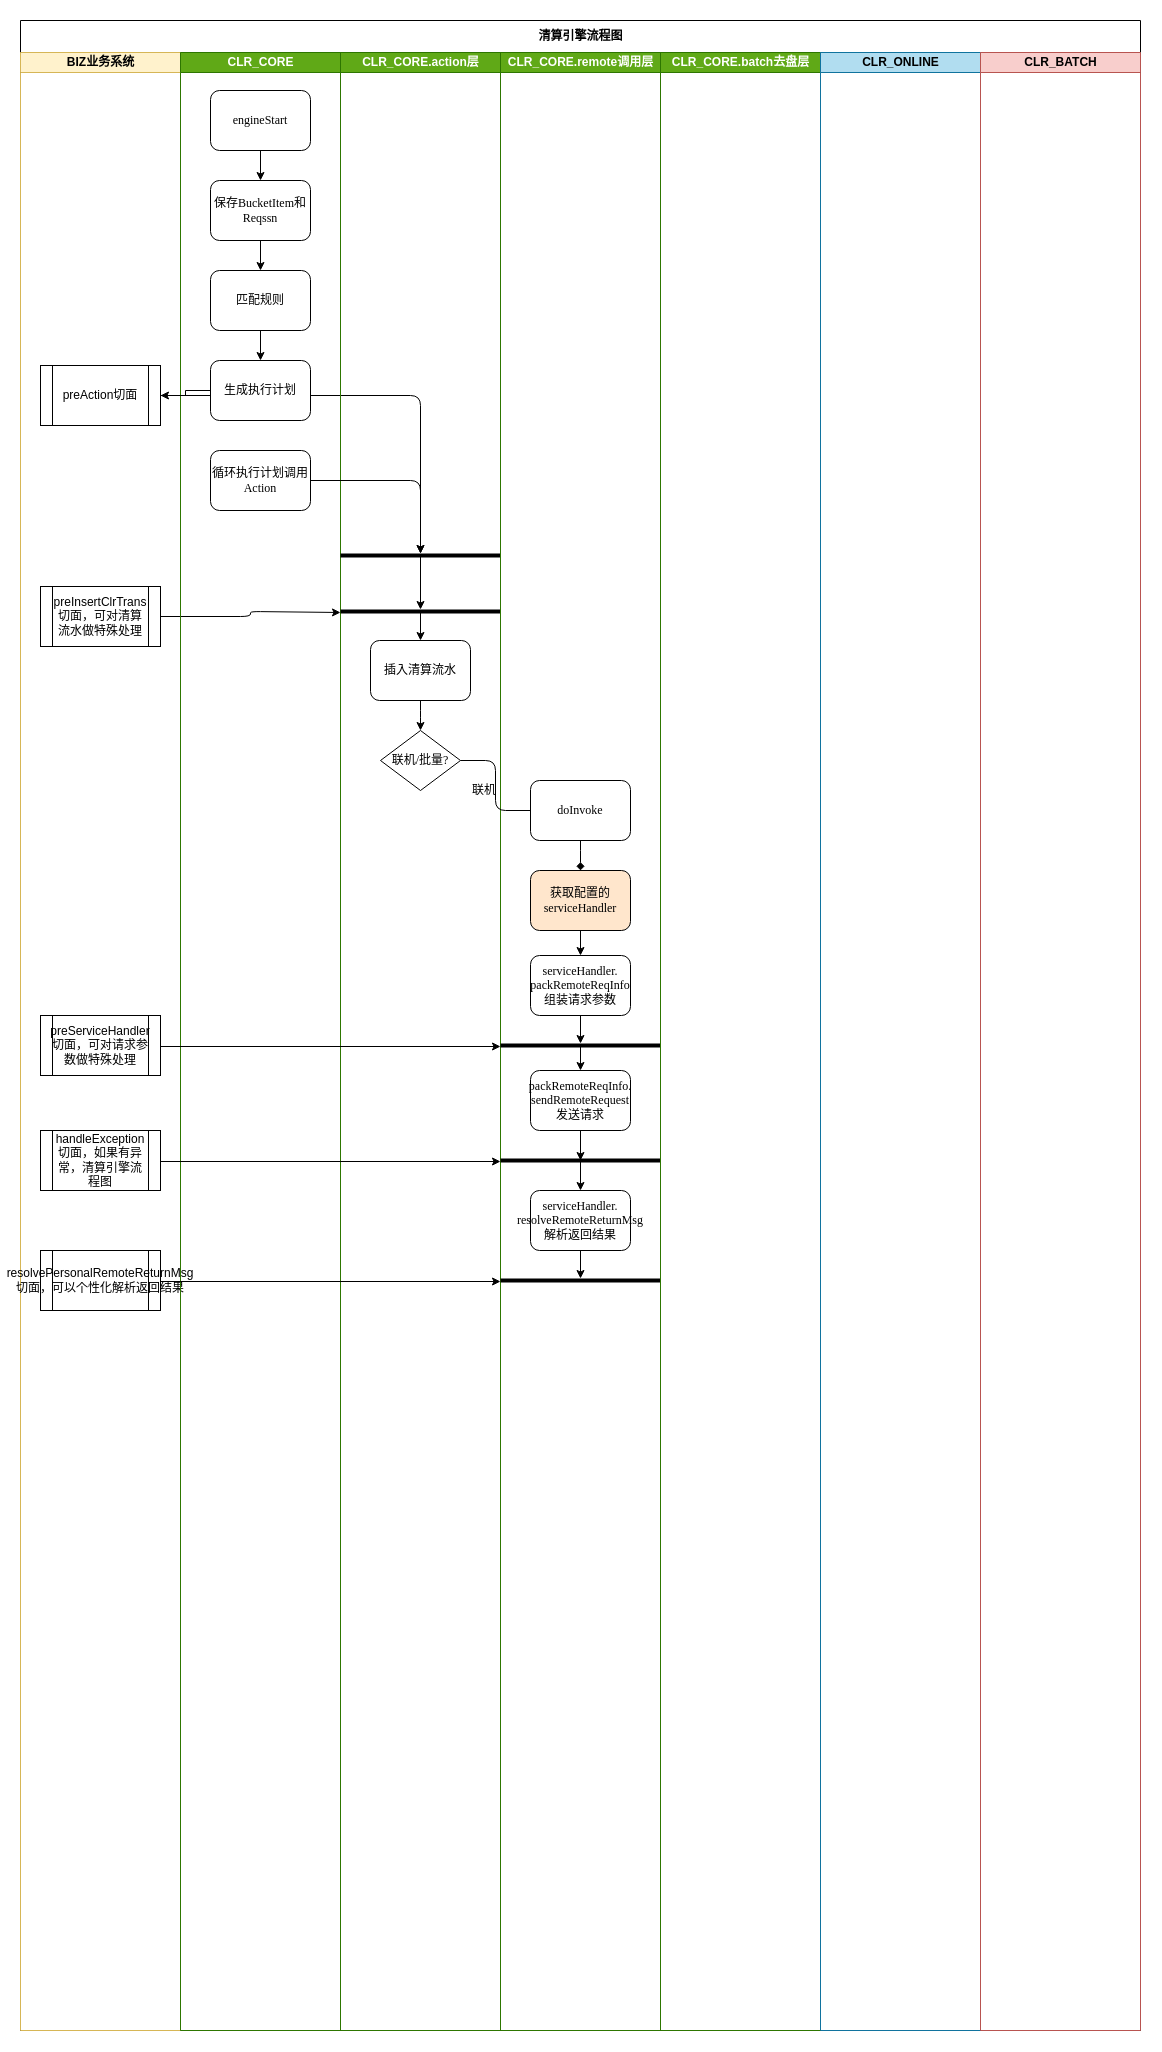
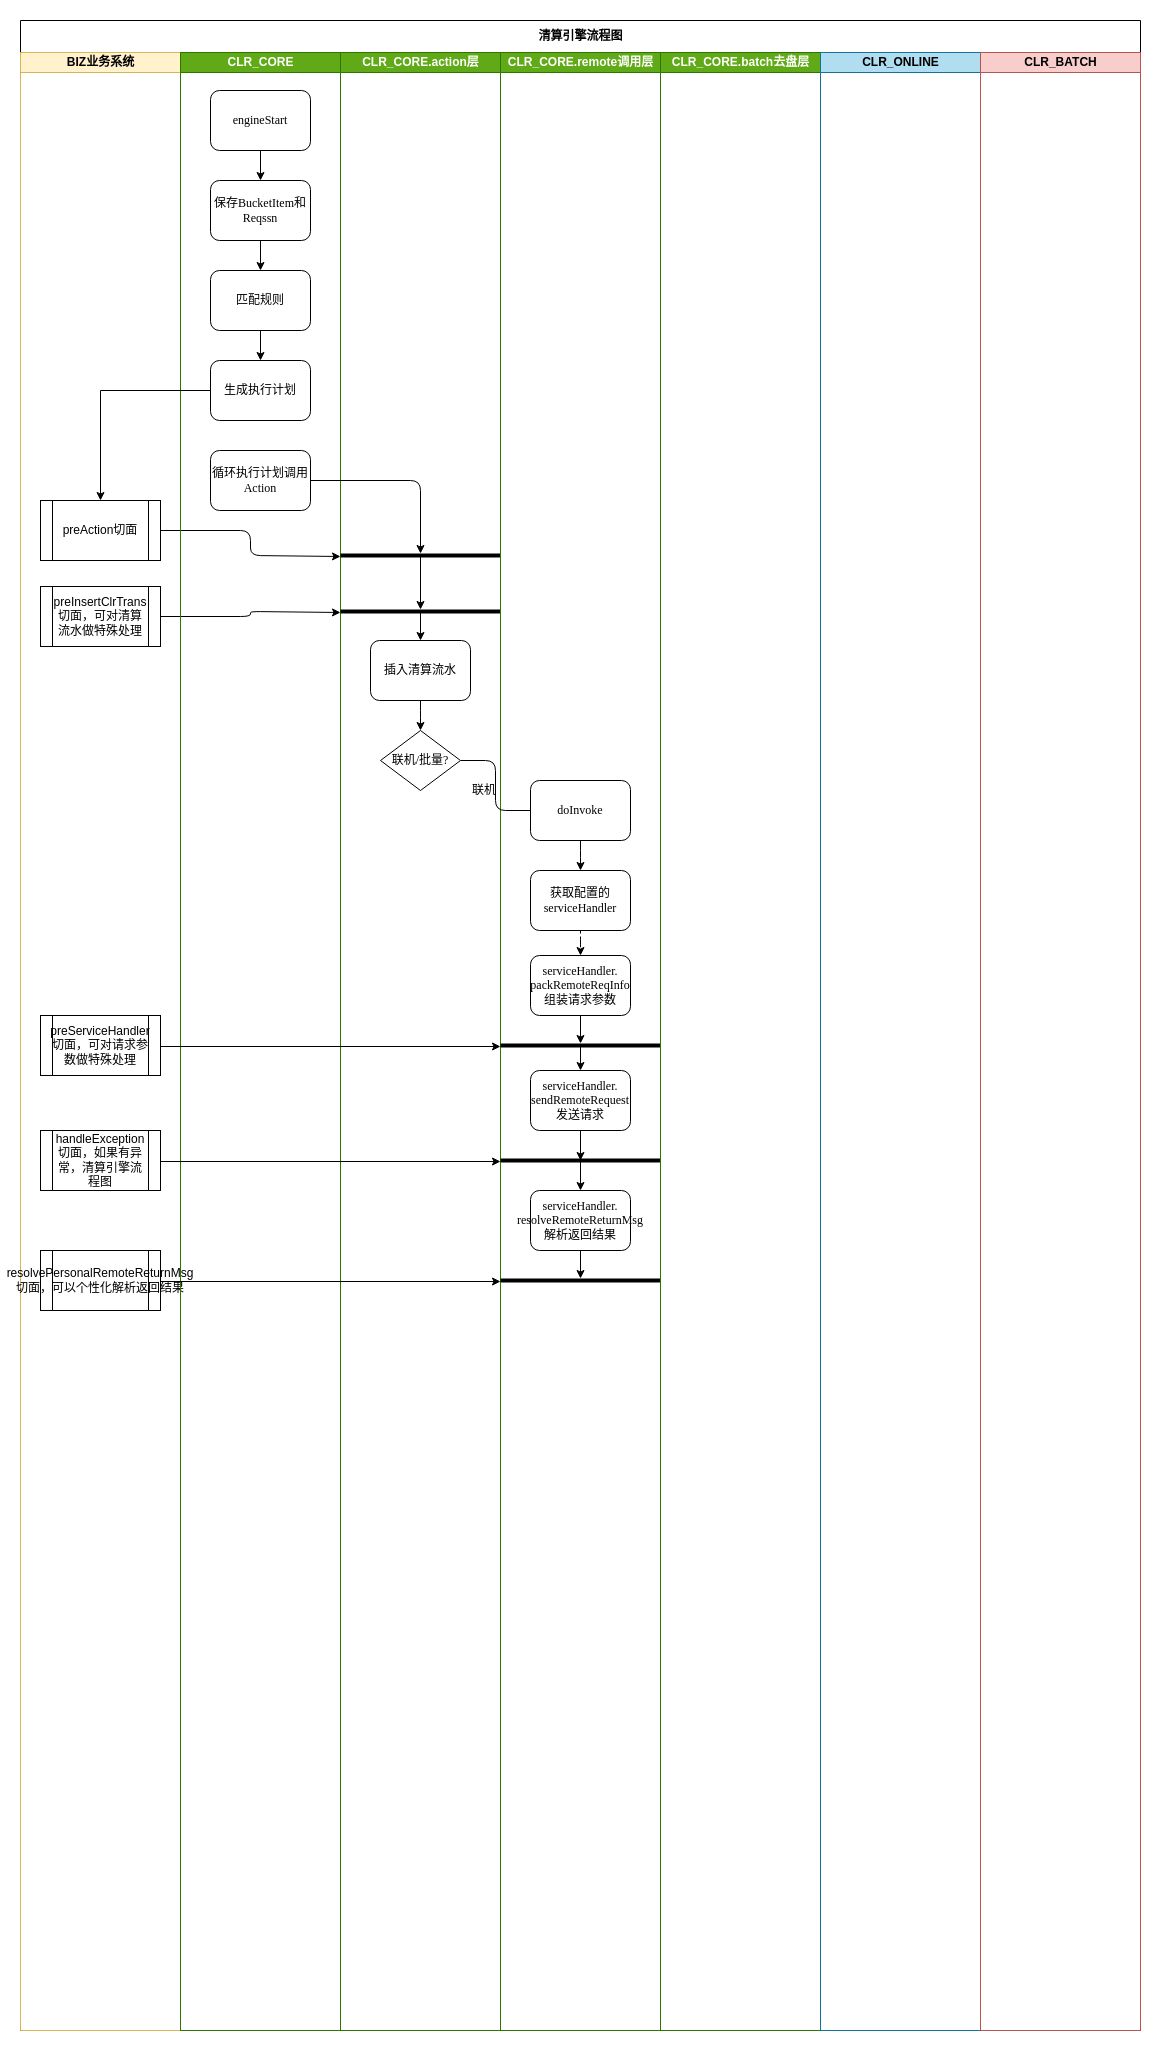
node "preAction切面": moved (101, 396) -> (101, 531)
edge "doInvoke" -> "获取配置的serviceHandler": arrowhead diamond -> classic
node "获取配置的serviceHandler": fillcolor #ffe6cc -> #ffffff
edge "获取配置的serviceHandler" -> "serviceHandler. packRemoteReqInfo 组装请求参数": style solid -> dashed
node "packRemoteReqInfo. sendRemoteRequest 发送请求": label "packRemoteReqInfo. sendRemoteRequest 发送请求" -> "serviceHandler. sendRemoteRequest 发送请求"
